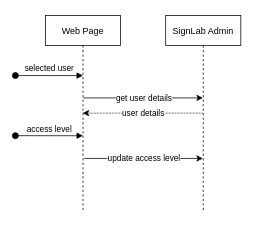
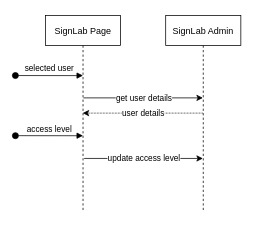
node "Web Page": label "Web Page" -> "SignLab Page"
